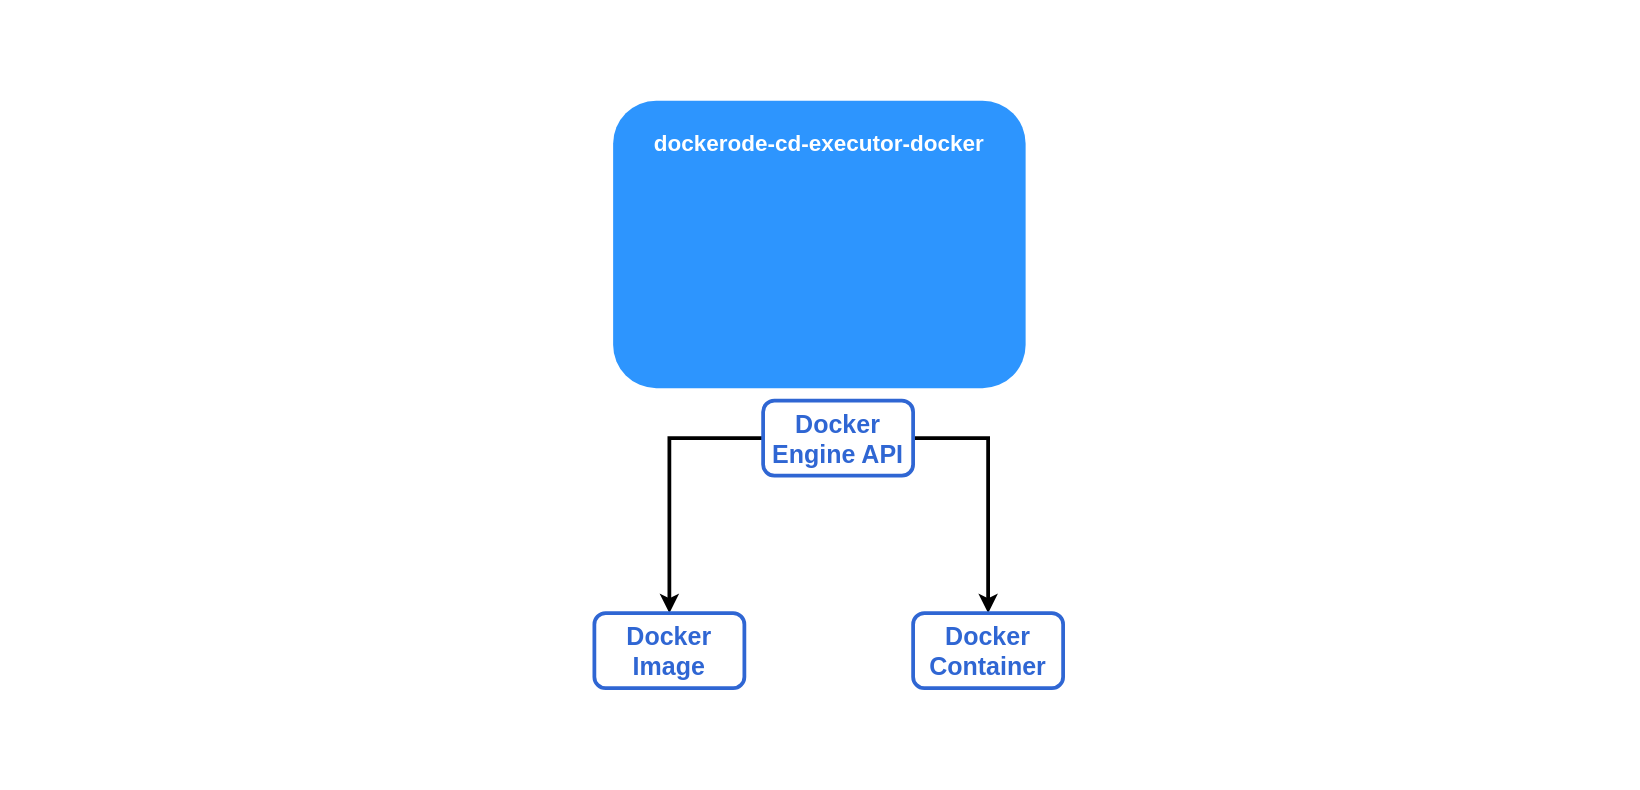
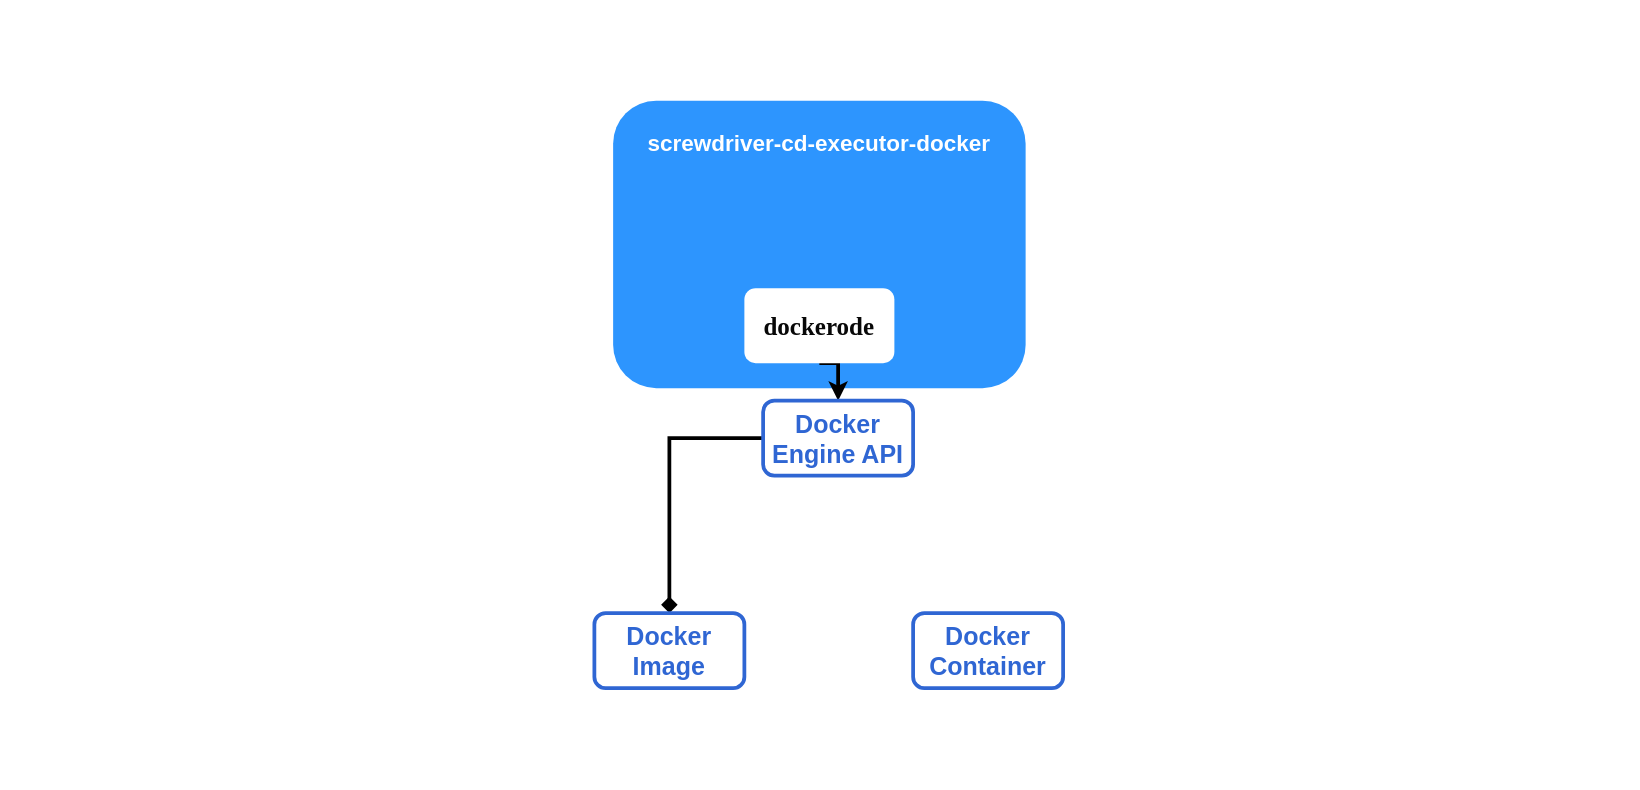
node "dockerode-cd-executor-docker": label "dockerode-cd-executor-docker" -> "screwdriver-cd-executor-docker"
node "dockerode": added
edge "dockerode" -> "Docker Engine API": added
edge "Docker Engine API" -> "Docker Container": removed
edge "Docker Engine API" -> "Docker Image": arrowhead classic -> diamond
